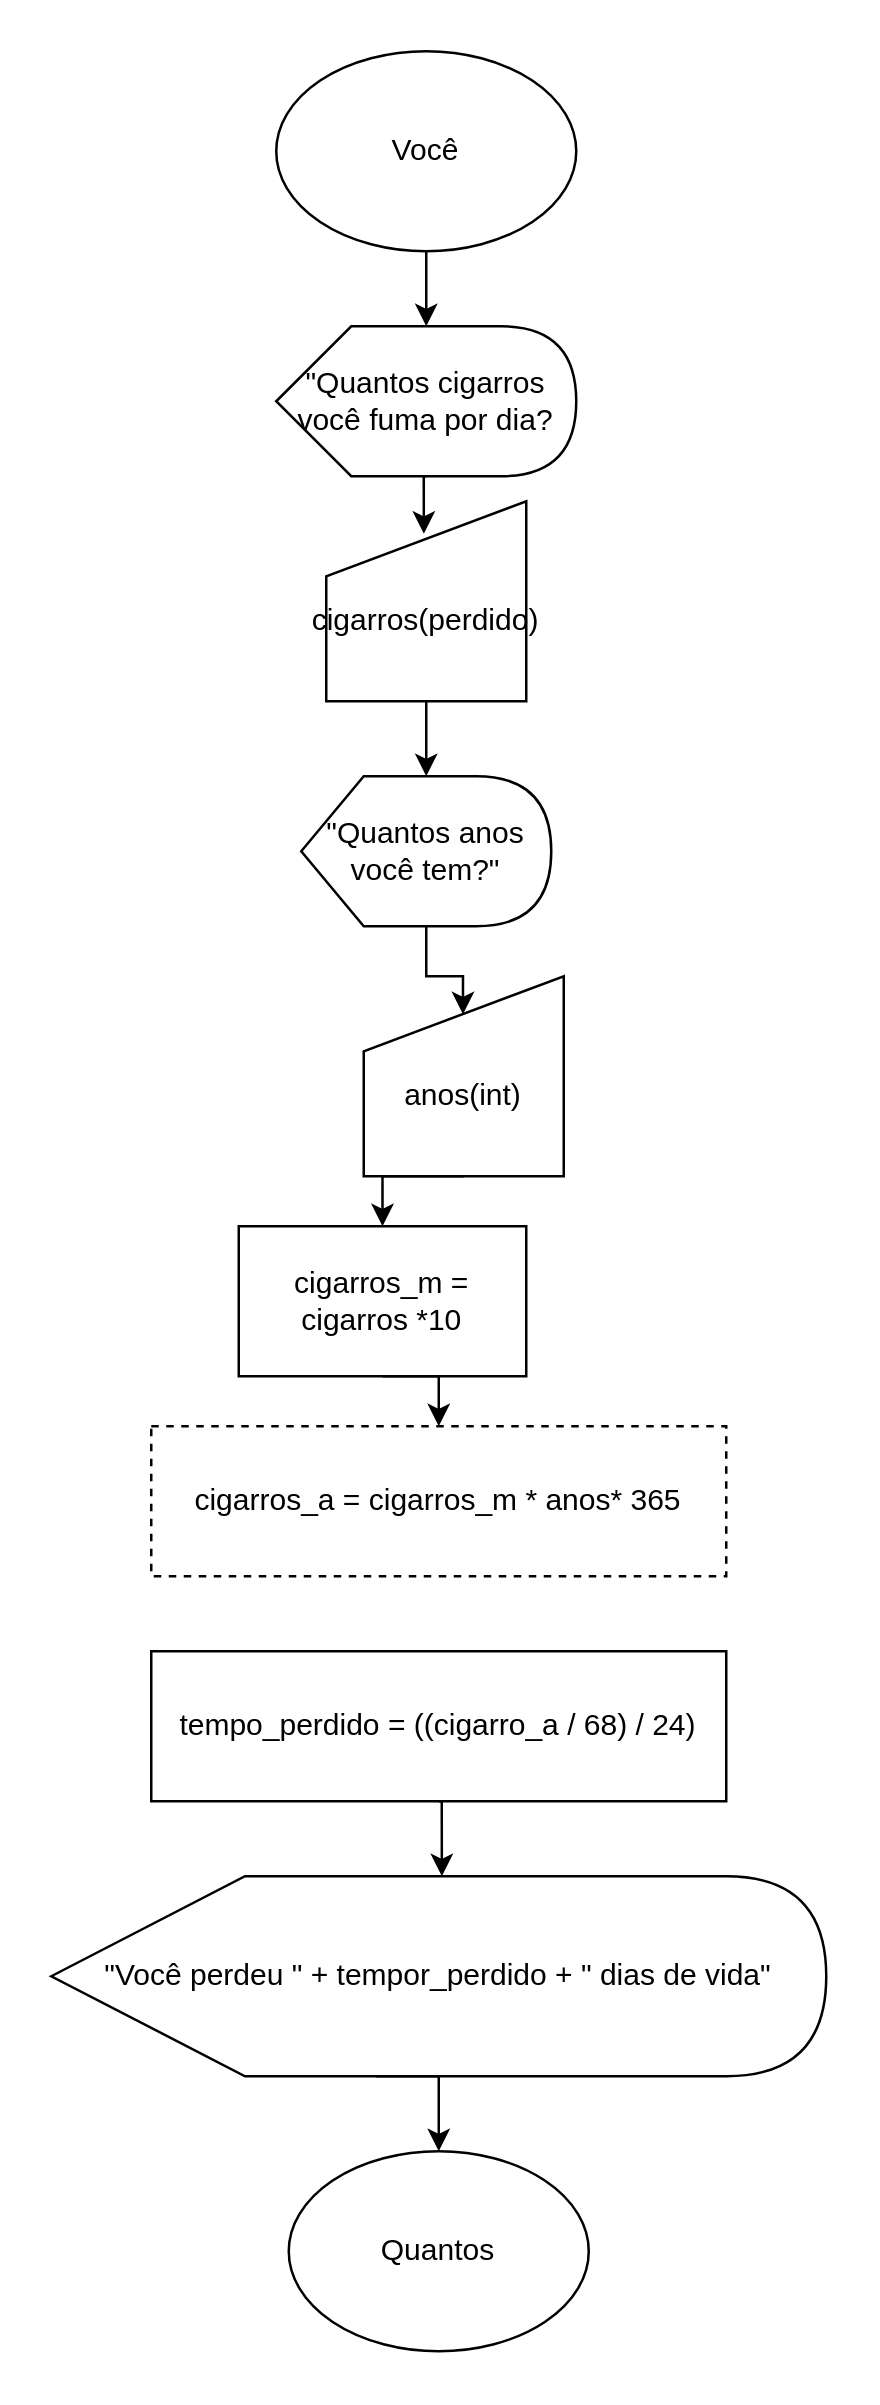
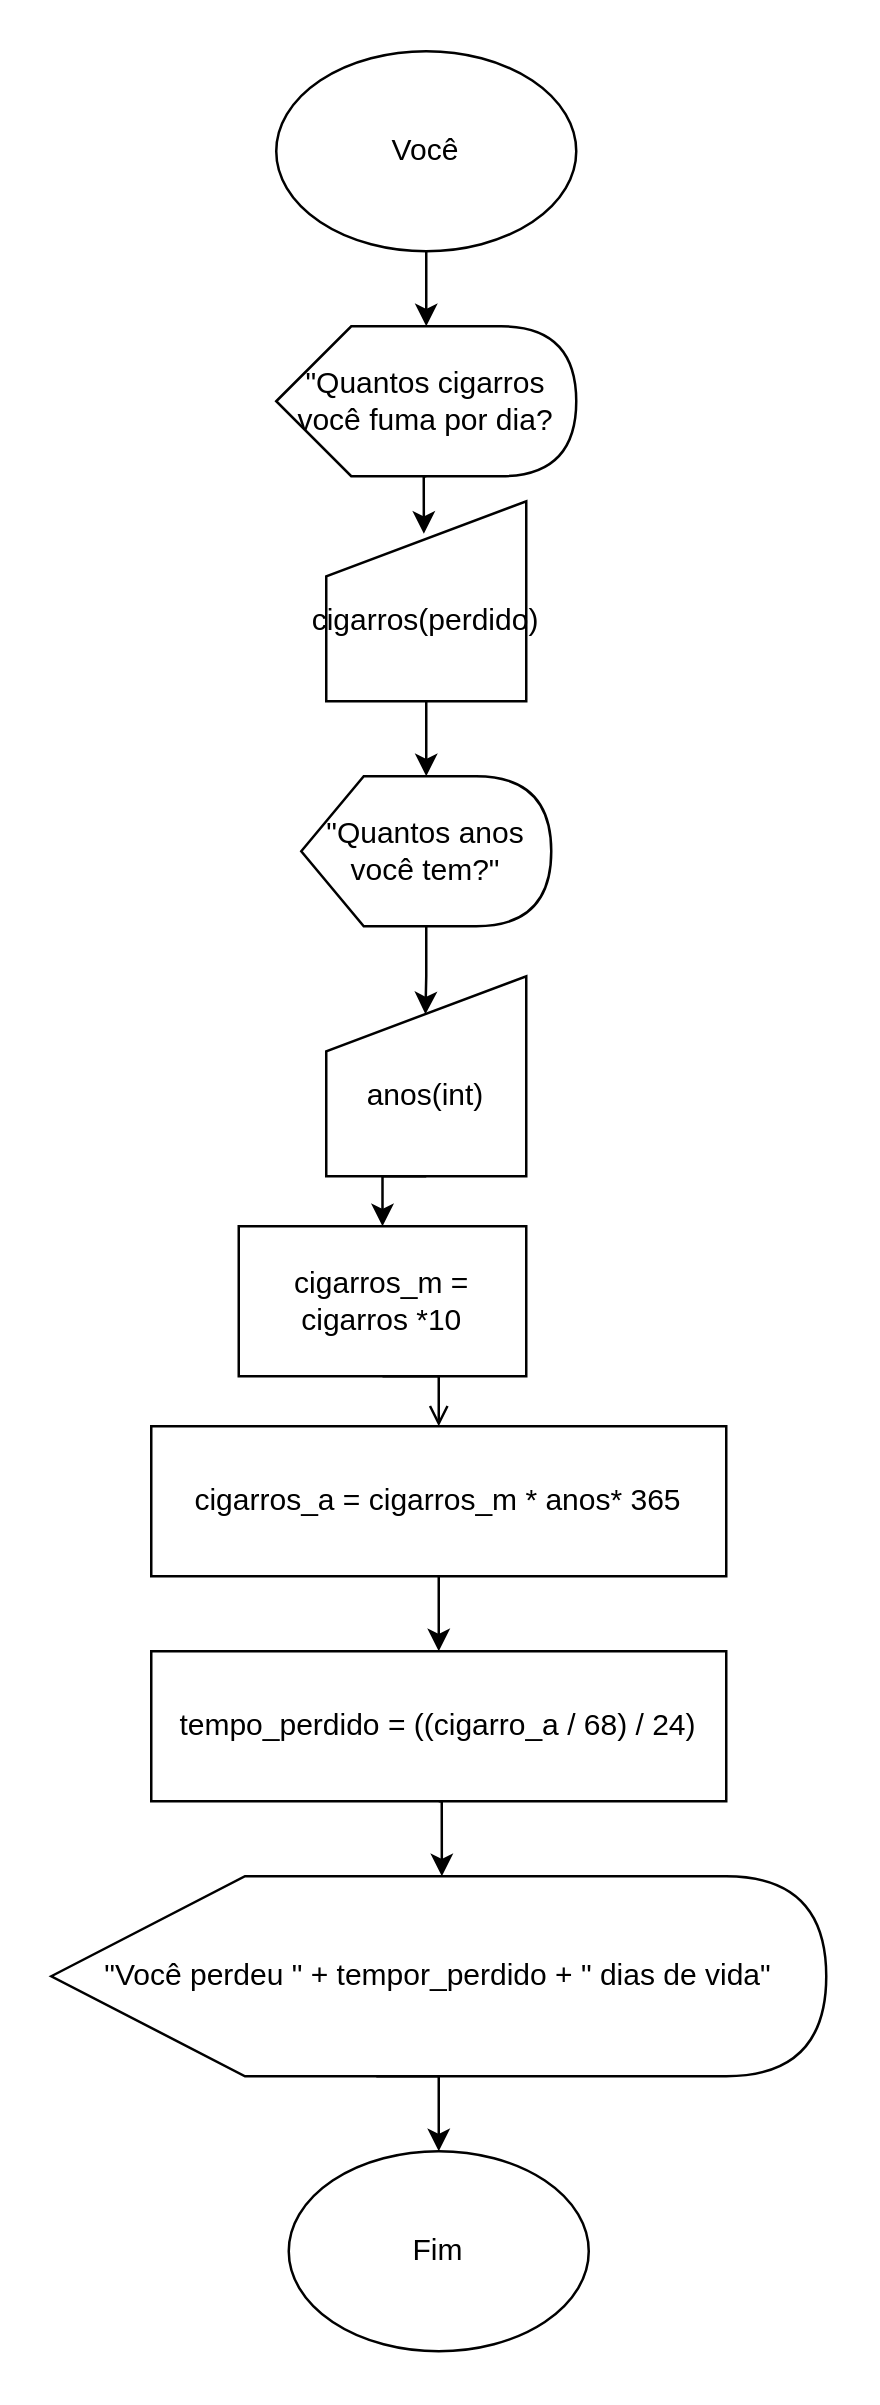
node "anos(int)": moved (464, 1076) -> (426, 1076)
edge "cigarros_m = cigarros *10" -> "cigarros_a = cigarros_m * anos* 365": arrowhead classic -> open
node "cigarros_a = cigarros_m * anos* 365": style dashed -> solid
edge "cigarros_a = cigarros_m * anos* 365" -> "tempo_perdido = ((cigarro_a / 68) / 24)": added
node "Quantos": label "Quantos" -> "Fim"
